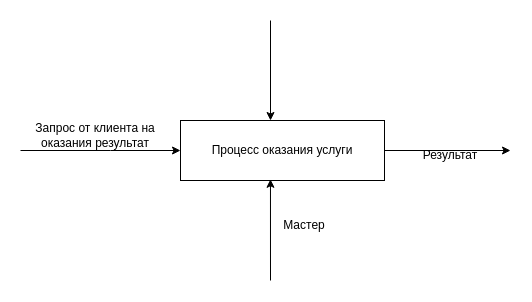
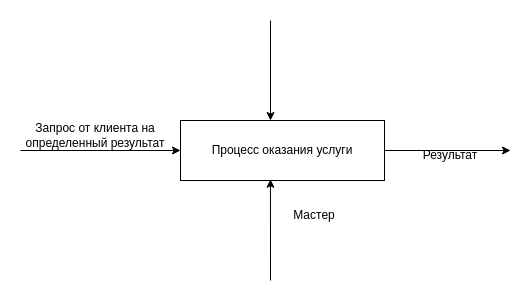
node "Запрос от клиента на оказания результат": label "Запрос от клиента на оказания результат" -> "Запрос от клиента на определенный результат"
node "Мастер": moved (305, 226) -> (315, 216)
